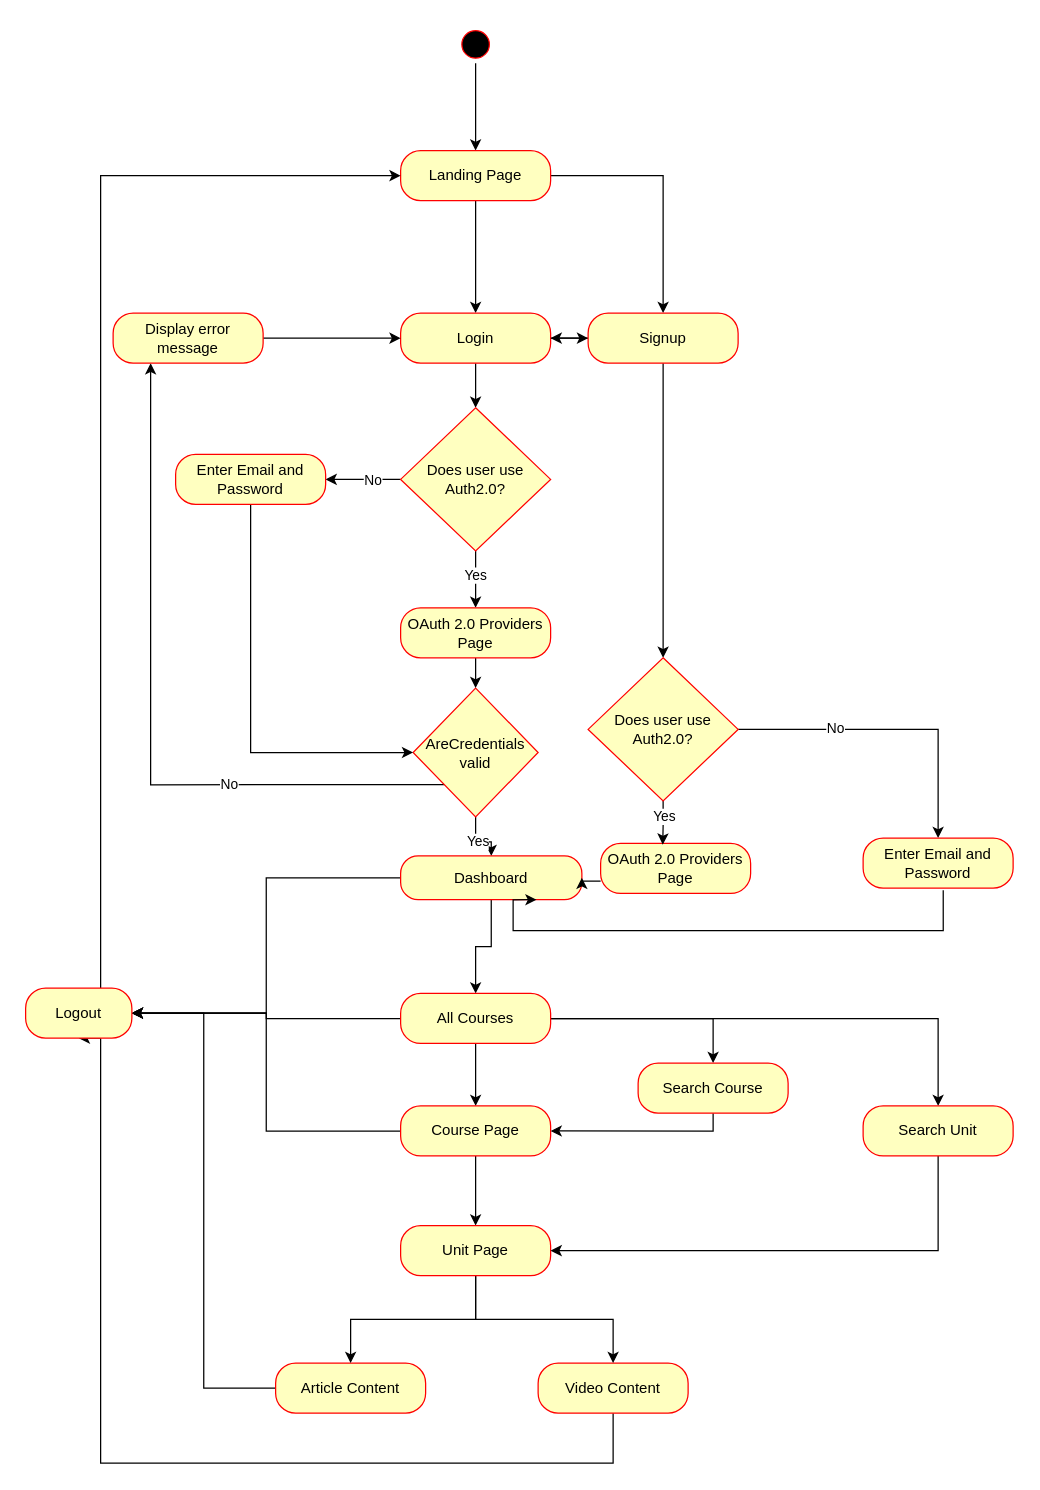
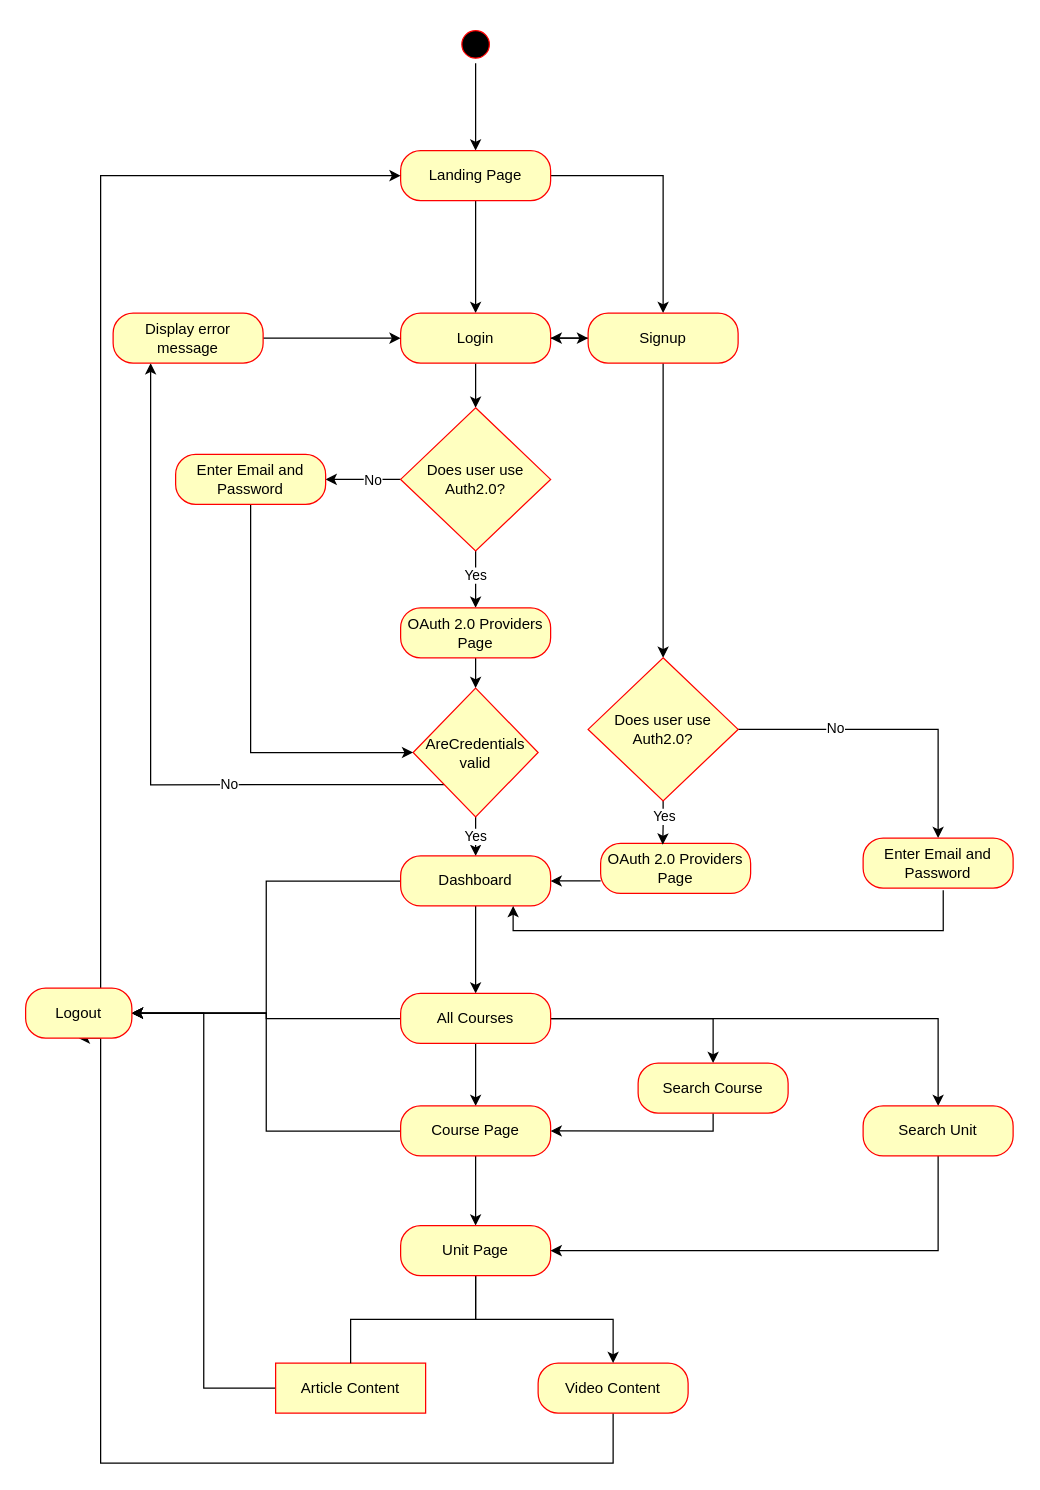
node "Dashboard": size 181x44 -> 150x50
edge "Unit Page" -> "Article Content": arrowhead classic -> none
node "Article Content": shape rounded rectangle -> rectangle
